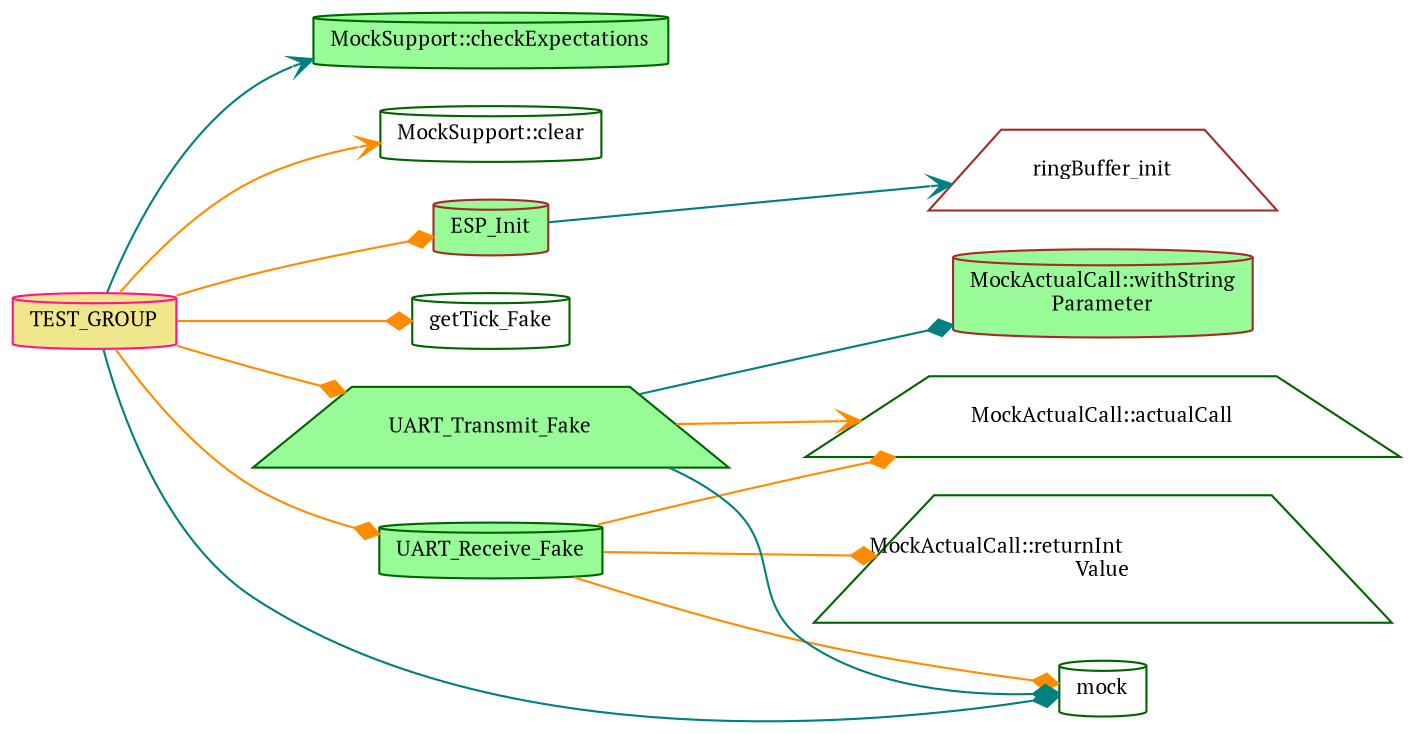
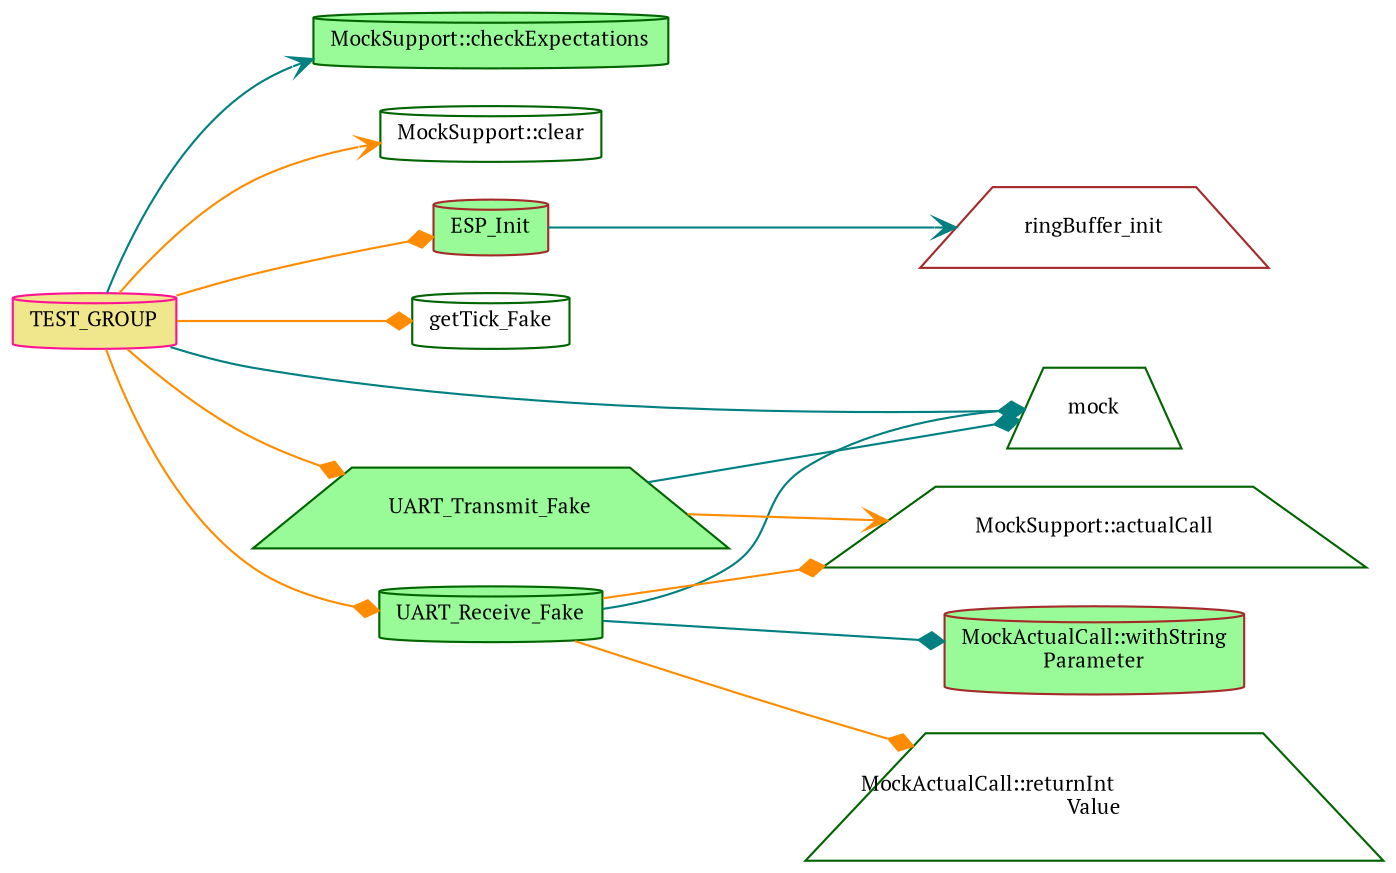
edge "UART_Transmit_Fake" -> "MockActualCall::withString Parameter": now "UART_Receive_Fake" -> "MockActualCall::withString Parameter"
node "MockActualCall::actualCall": label "MockActualCall::actualCall" -> "MockSupport::actualCall"
edge "UART_Receive_Fake" -> "mock": color darkorange -> teal
node "mock": shape cylinder -> trapezium
